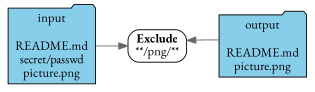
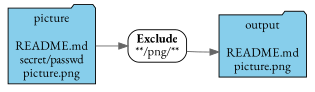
edge "output README.md picture.png" -> "Exclude": reversed
node "input README.md secret/passwd picture.png": label "input README.md secret/passwd picture.png" -> "picture README.md secret/passwd picture.png"
